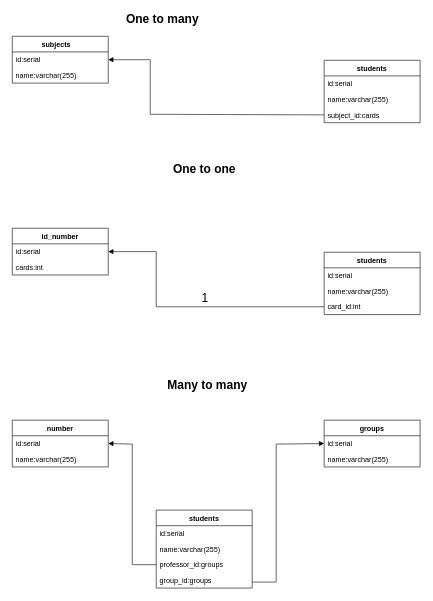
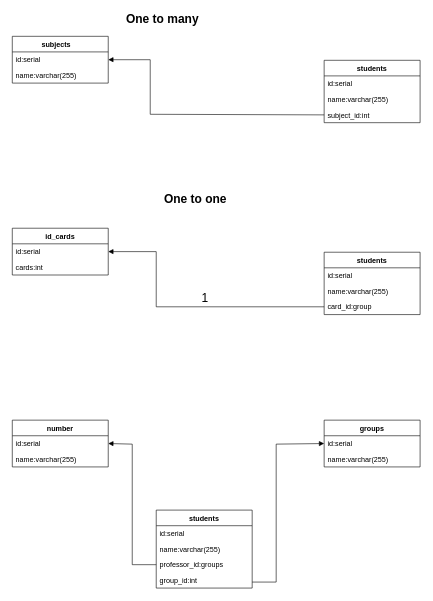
node "subject_id:cards": label "subject_id:cards" -> "subject_id:int"
node "One to one": moved (204, 168) -> (195, 198)
node "id_number": label "id_number" -> "id_cards"
node "card_id:int": label "card_id:int" -> "card_id:group"
node "Many to many": removed
node "group_id:groups": label "group_id:groups" -> "group_id:int"
